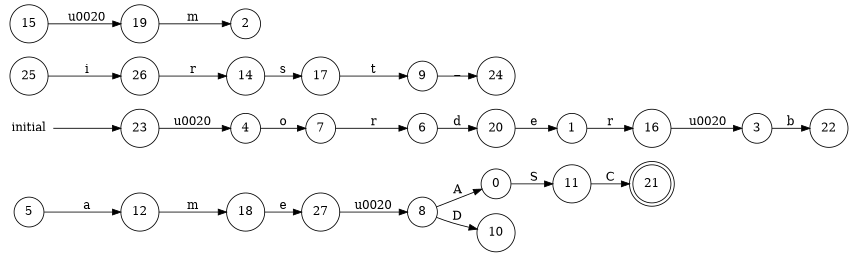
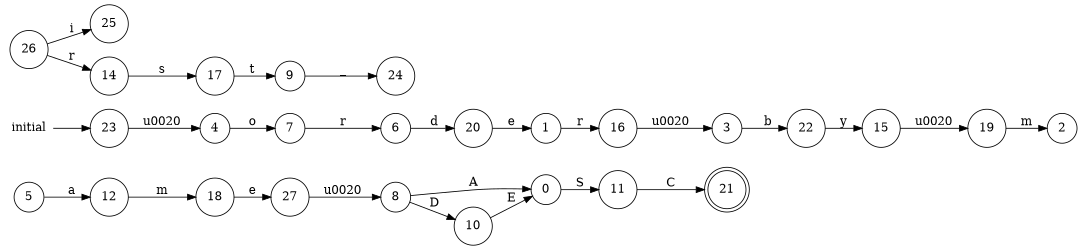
edge "25" -> "26": reversed
edge "22" -> "15": added, label "y"
edge "10" -> "0": added, label "E"
